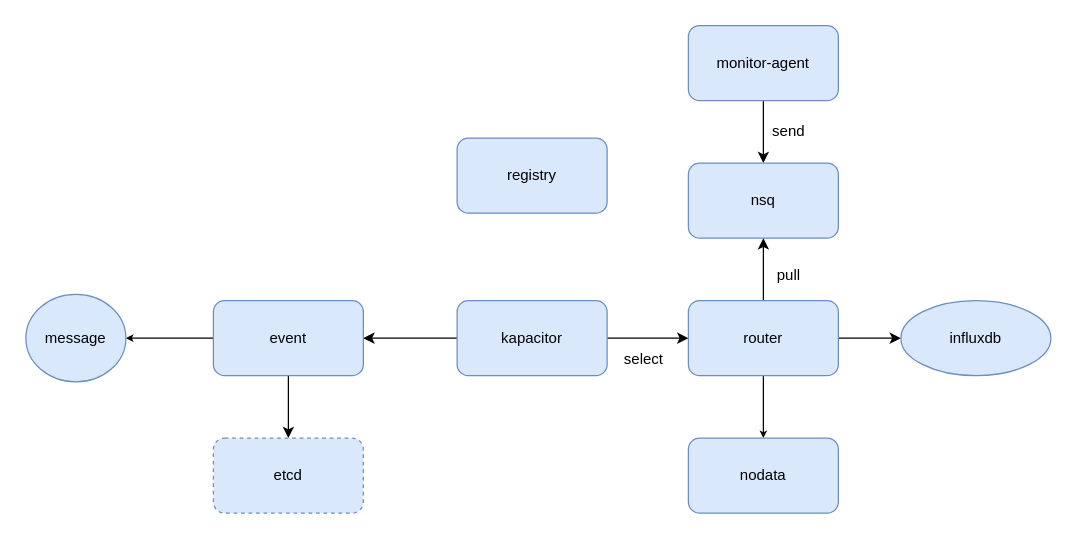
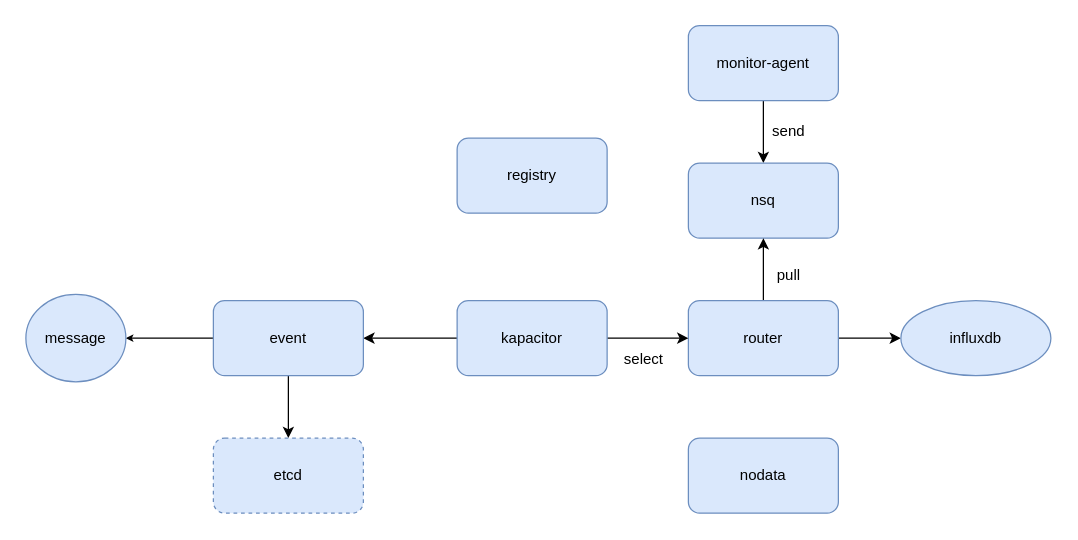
edge "router" -> "nodata": removed
